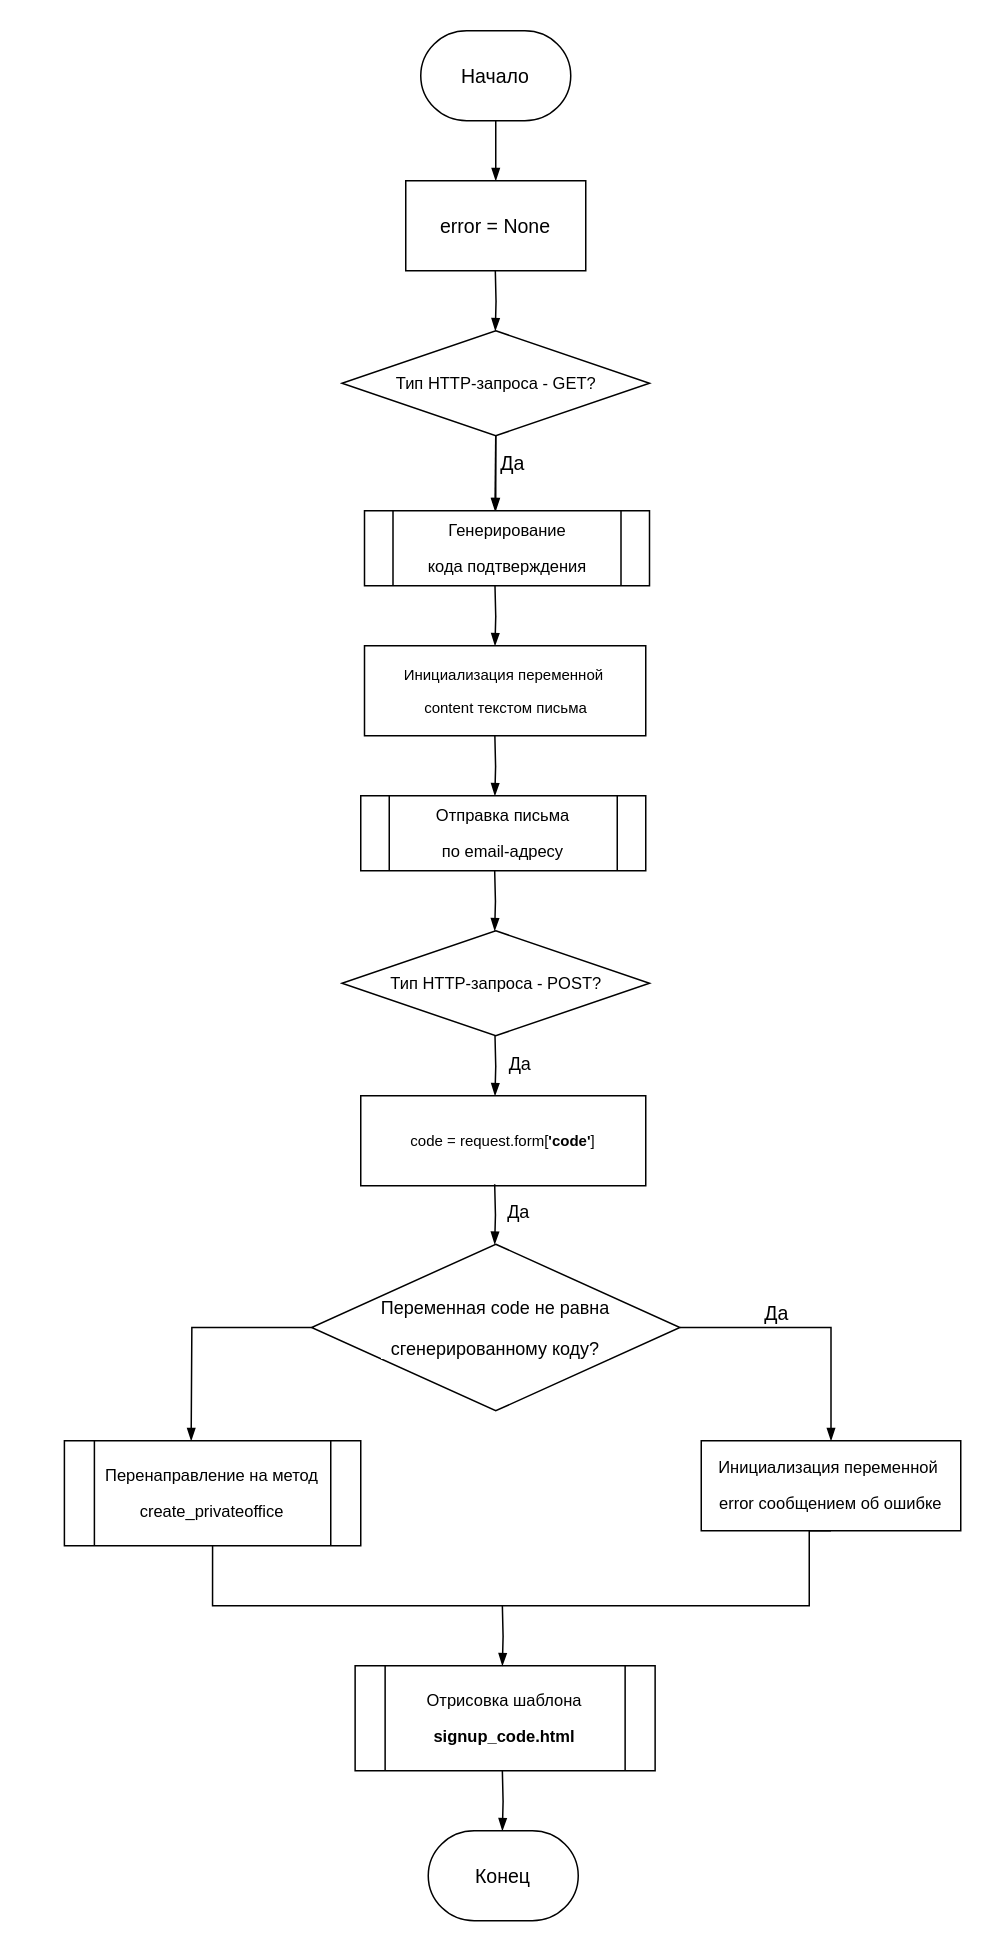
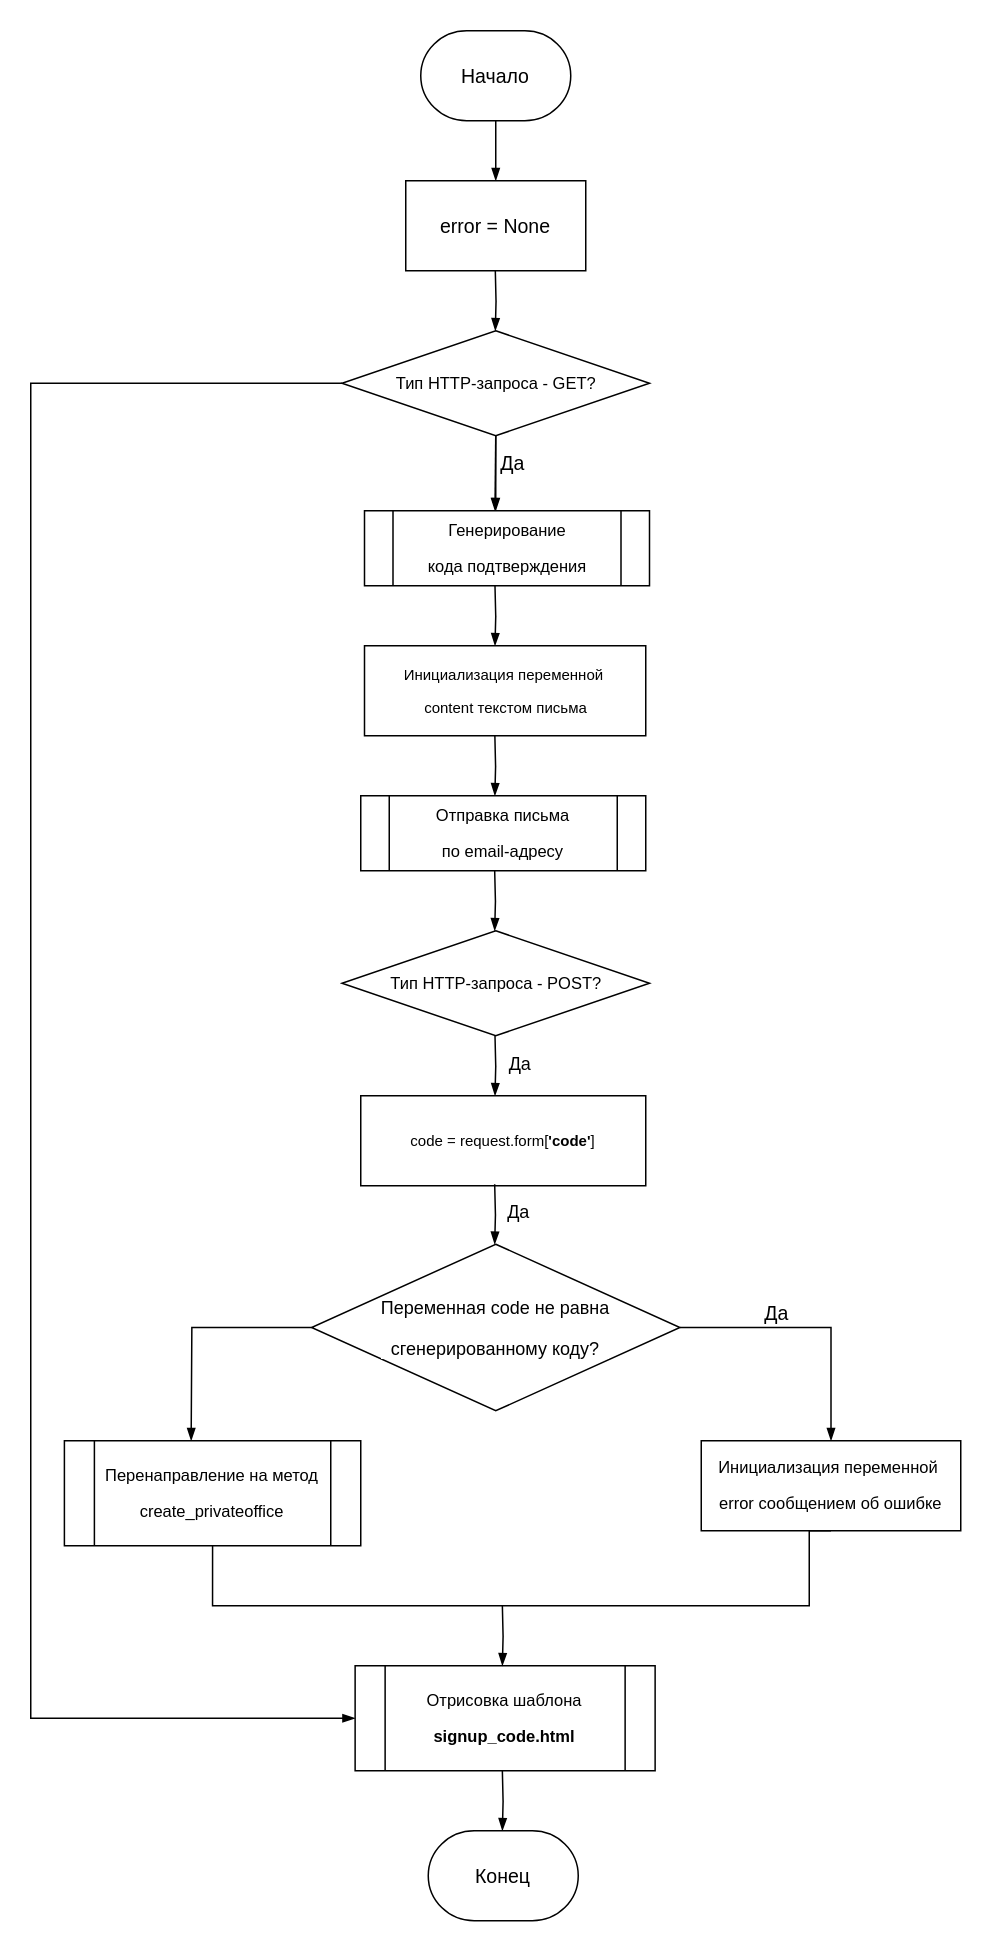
edge "Тип HTTP-запроса - GET?" -> "Отрисовка шаблонаsignup_code.html": added
